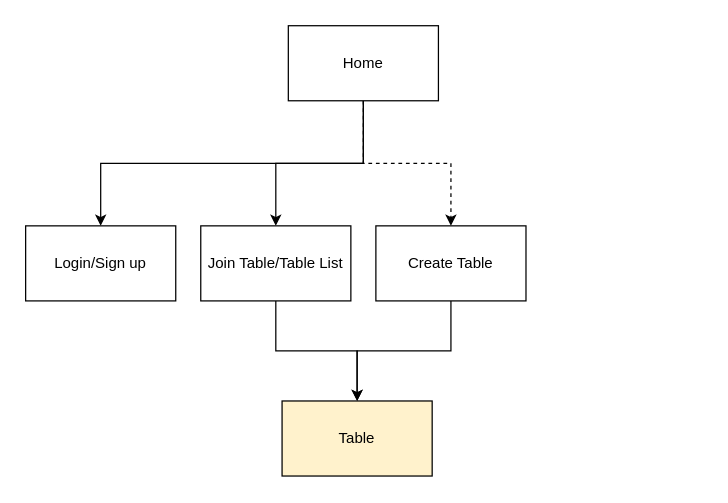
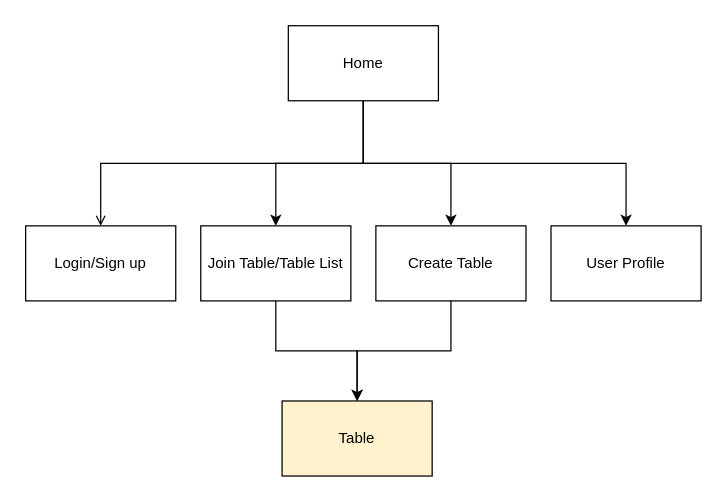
edge "Home" -> "User Profile": added
edge "Home" -> "Create Table": style dashed -> solid
edge "Home" -> "Login/Sign up": arrowhead classic -> open
node "User Profile": added
